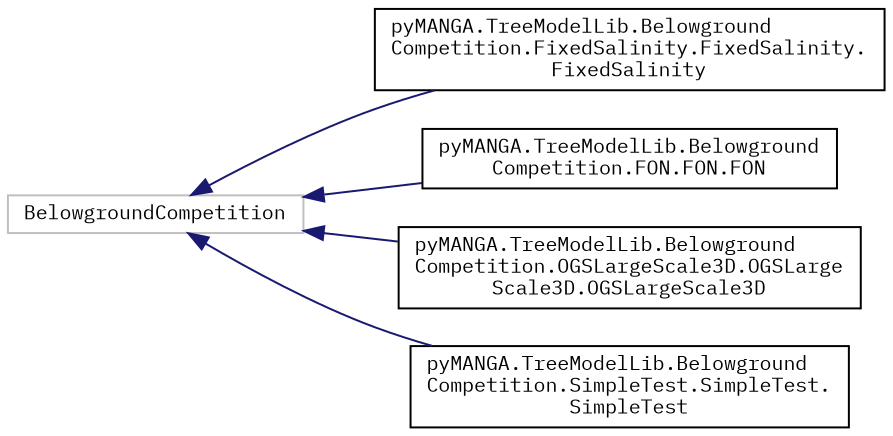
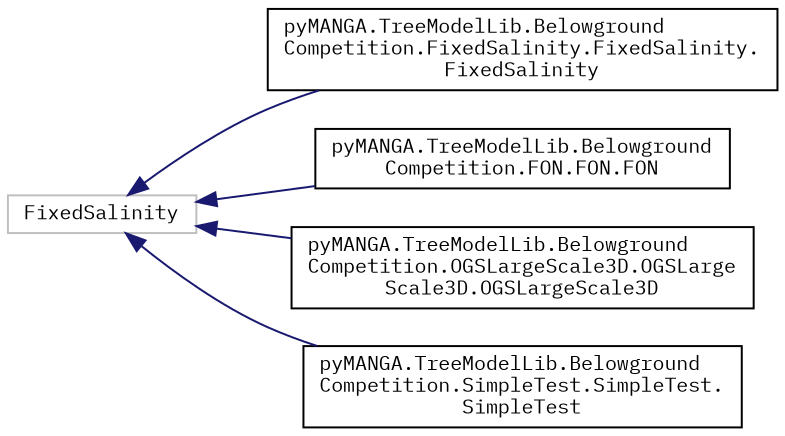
node "BelowgroundCompetition": label "BelowgroundCompetition" -> "FixedSalinity"
